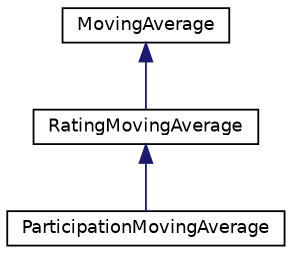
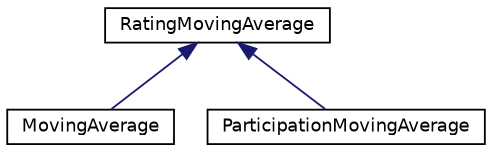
edge "RatingMovingAverage" -> "MovingAverage": reversed
